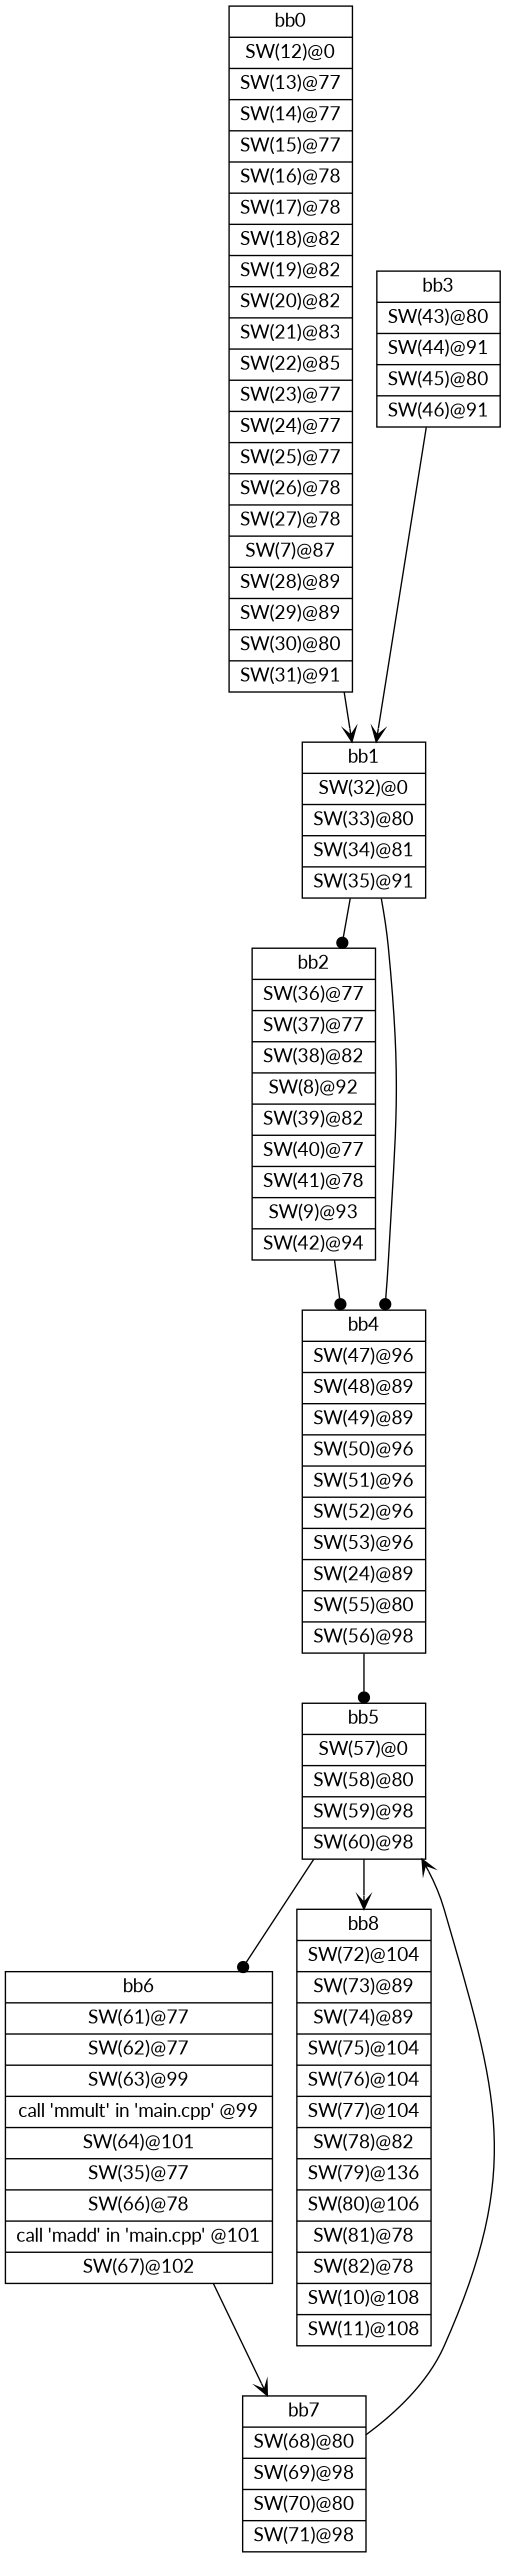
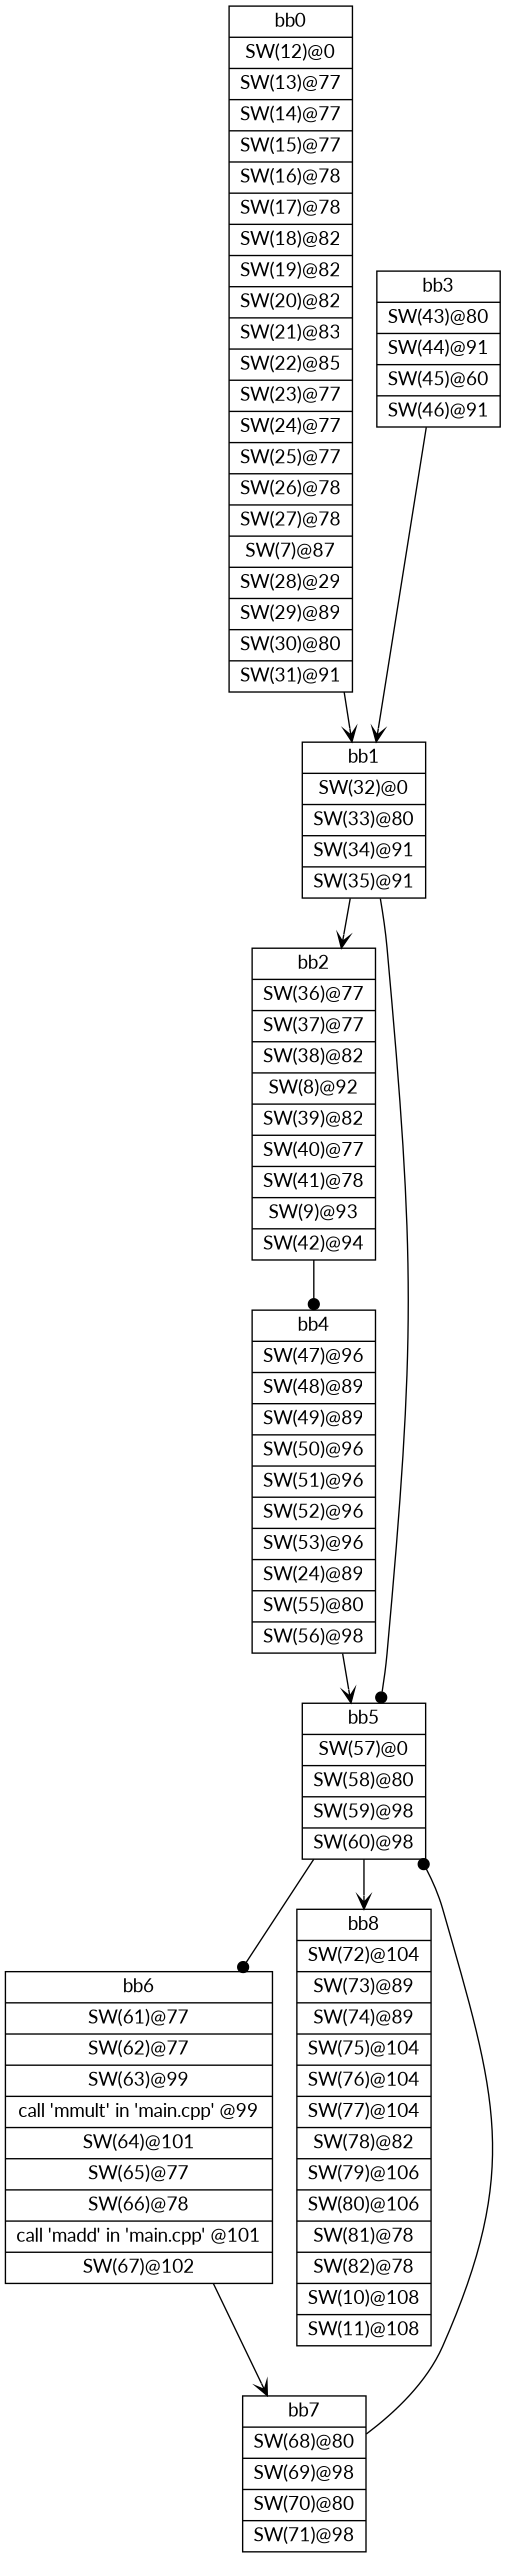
node "bb3": text "SW(45)@80" -> "SW(45)@60"
node "bb0": text "SW(28)@89" -> "SW(28)@29"
node "bb1": text "SW(34)@81" -> "SW(34)@91"
edge "bb1" -> "bb2": arrowhead dot -> vee
edge "bb1" -> "bb4": now "bb1" -> "bb5"
edge "bb4" -> "bb5": arrowhead dot -> vee
edge "bb7" -> "bb5": arrowhead vee -> dot
node "bb6": text "SW(35)@77" -> "SW(65)@77"
node "bb8": text "SW(79)@136" -> "SW(79)@106"
